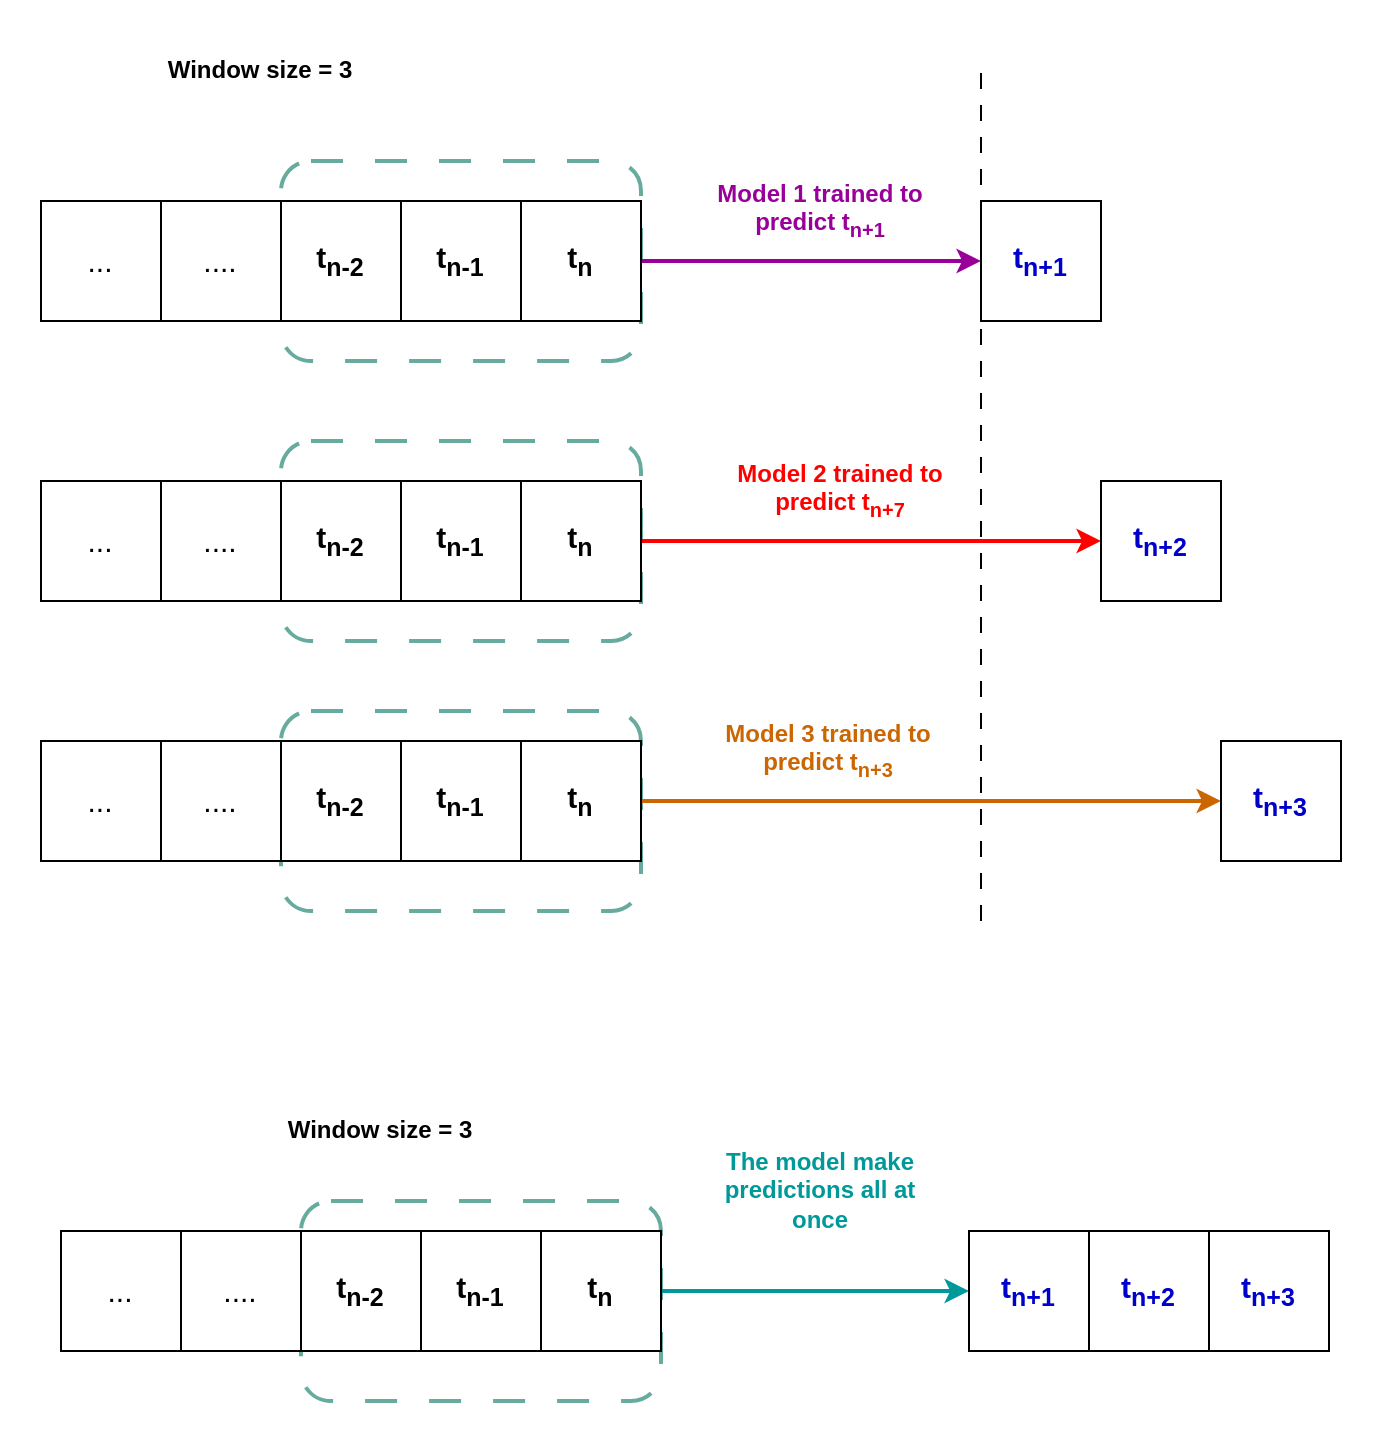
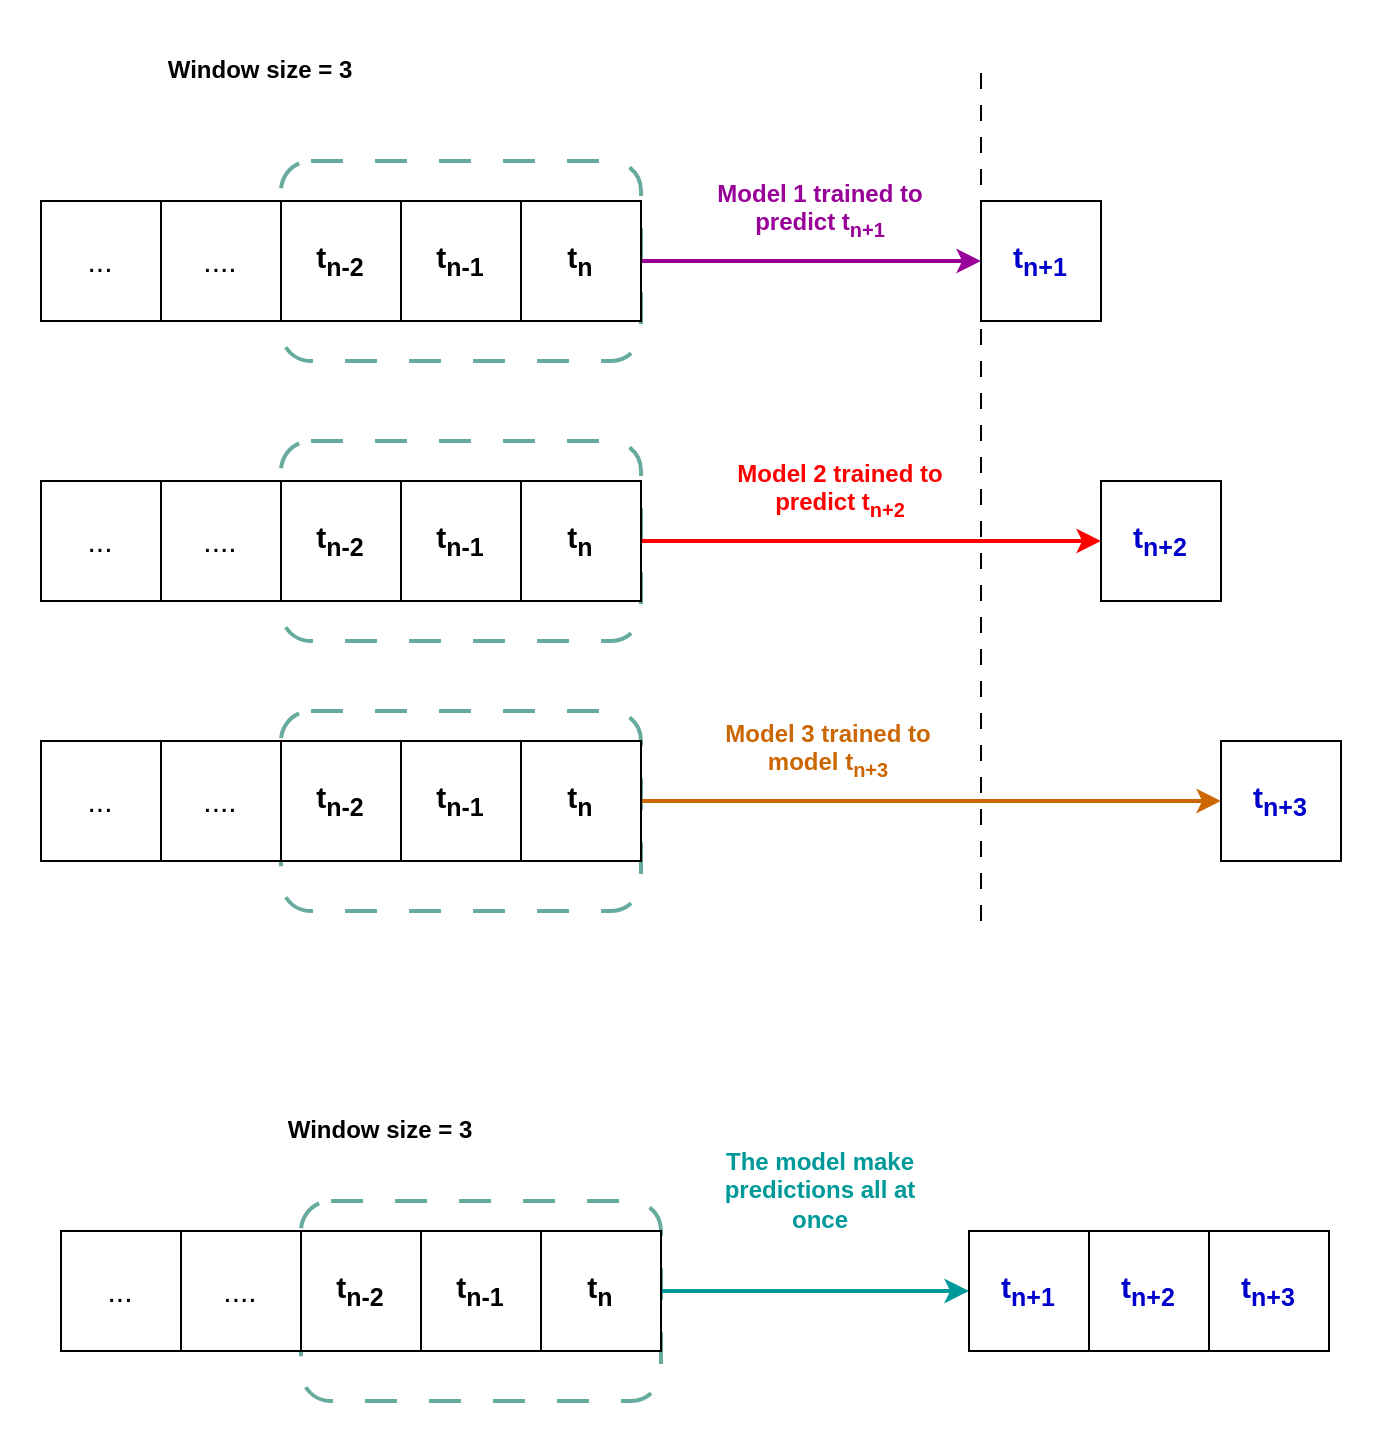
node "Model 2 trained to predict tn+7": label "Model 2 trained to predict tn+7" -> "Model 2 trained to predict tn+2"
node "Model 3 trained to predict tn+3": label "Model 3 trained to predict tn+3" -> "Model 3 trained to model tn+3"
